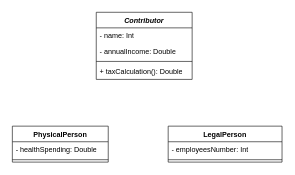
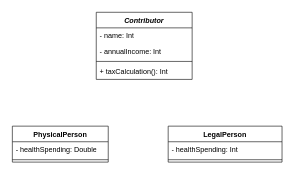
node "- annualIncome: Double": label "- annualIncome: Double" -> "- annualIncome: Int"
node "+ taxCalculation(): Double": label "+ taxCalculation(): Double" -> "+ taxCalculation(): Int"
node "- employeesNumber: Int": label "- employeesNumber: Int" -> "- healthSpending: Int"
